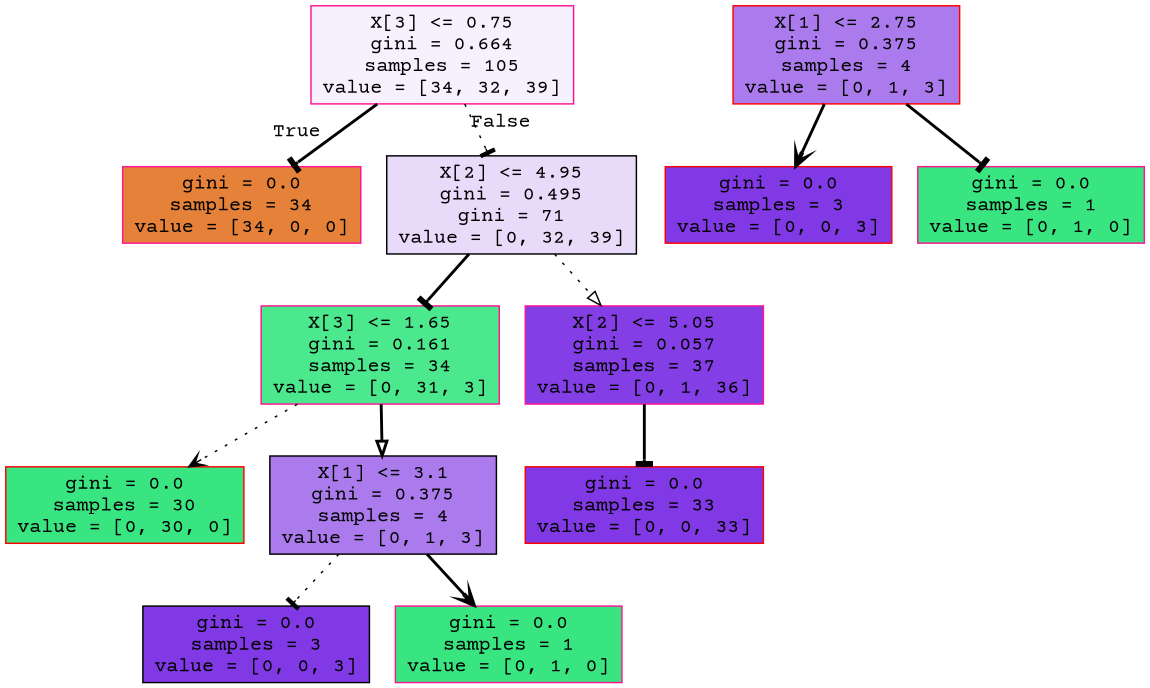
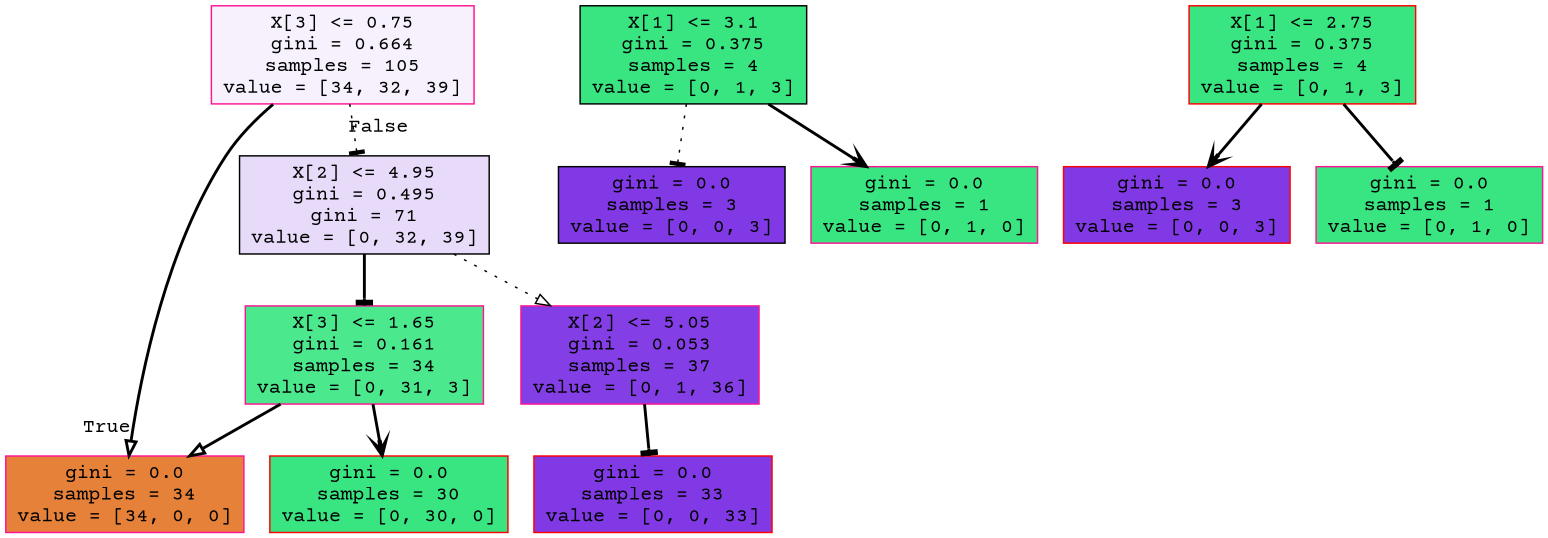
node "X[1] <= 2.75 gini = 0.375 samples = 4 value = [0, 1, 3]": fillcolor #ab7bee -> #39e581
edge "X[3] <= 0.75 gini = 0.664 samples = 105 value = [34, 32, 39]" -> "gini = 0.0 samples = 34 value = [34, 0, 0]": arrowhead tee -> onormal
node "X[2] <= 5.05 gini = 0.057 samples = 37 value = [0, 1, 36]": label "X[2] <= 5.05 gini = 0.057 samples = 37 value = [0, 1, 36]" -> "X[2] <= 5.05 gini = 0.053 samples = 37 value = [0, 1, 36]"
edge "X[3] <= 1.65 gini = 0.161 samples = 34 value = [0, 31, 3]" -> "X[1] <= 3.1 gini = 0.375 samples = 4 value = [0, 1, 3]": now "X[3] <= 1.65 gini = 0.161 samples = 34 value = [0, 31, 3]" -> "gini = 0.0 samples = 34 value = [34, 0, 0]"
edge "X[3] <= 1.65 gini = 0.161 samples = 34 value = [0, 31, 3]" -> "gini = 0.0 samples = 30 value = [0, 30, 0]": style dotted -> bold
node "X[1] <= 3.1 gini = 0.375 samples = 4 value = [0, 1, 3]": fillcolor #ab7bee -> #39e581
